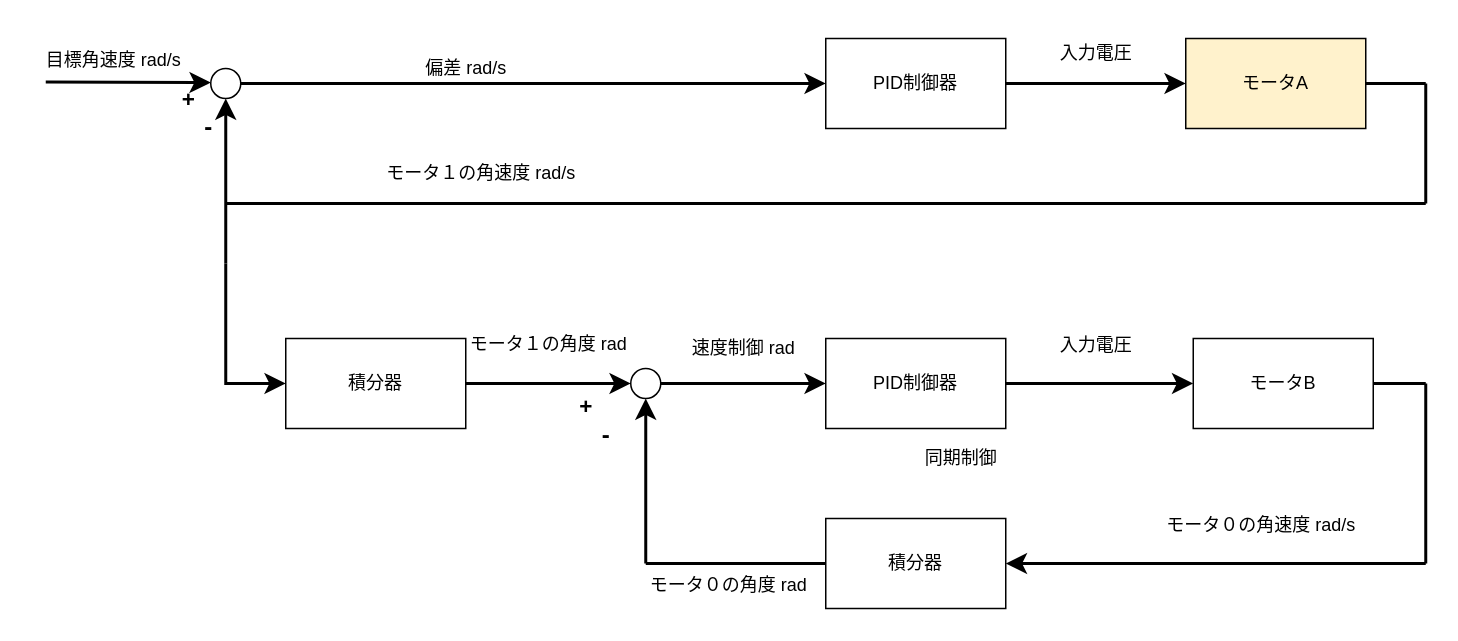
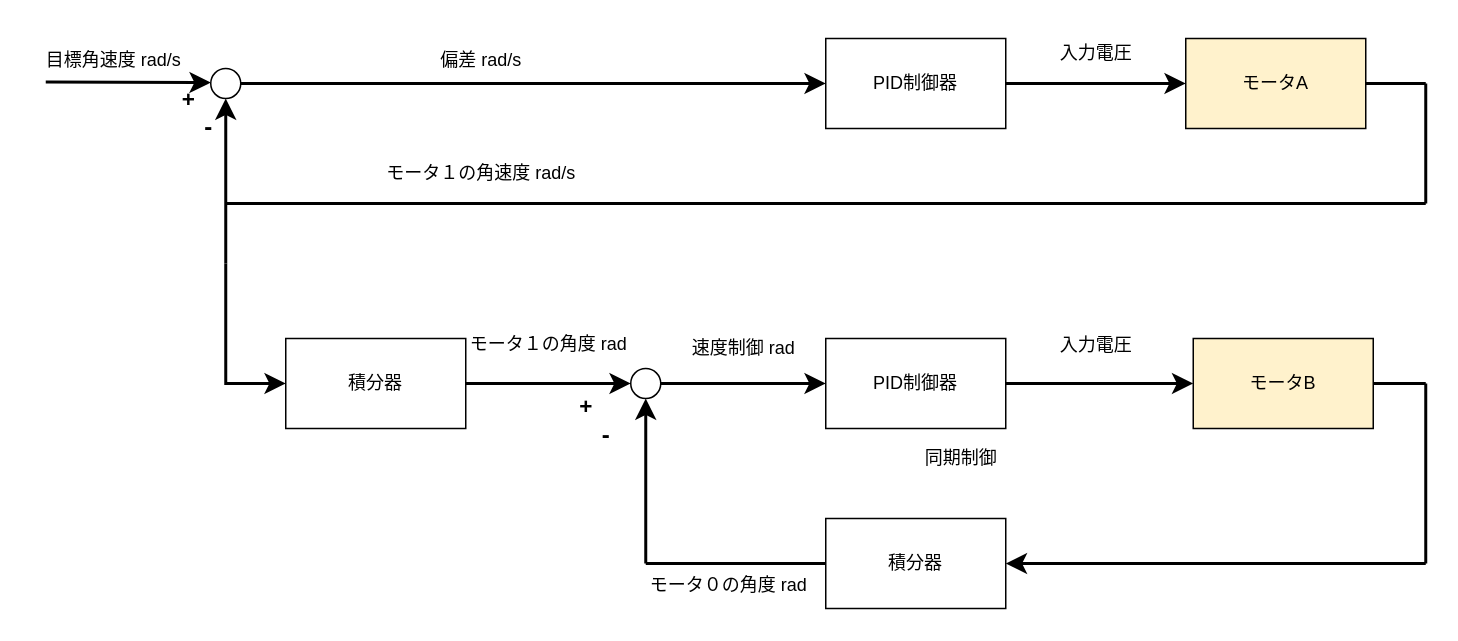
node "偏差 rad/s": moved (466, 68) -> (481, 61)
node "モータB": fillcolor #ffffff -> #fff2cc
node "モータ０の角速度 rad/s": removed
